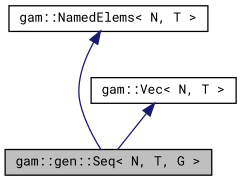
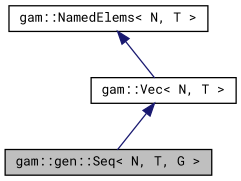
edge "gam::gen::Seq< N, T, G >" -> "gam::NamedElems< N, T >": now "gam::Vec< N, T >" -> "gam::NamedElems< N, T >"
